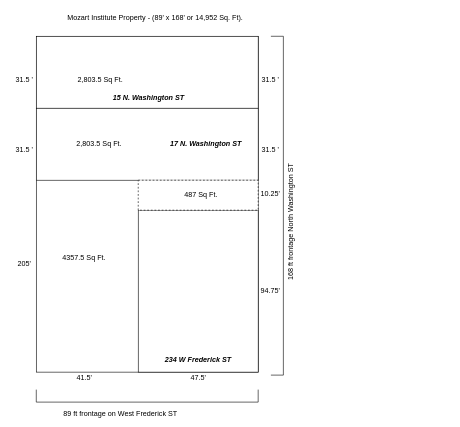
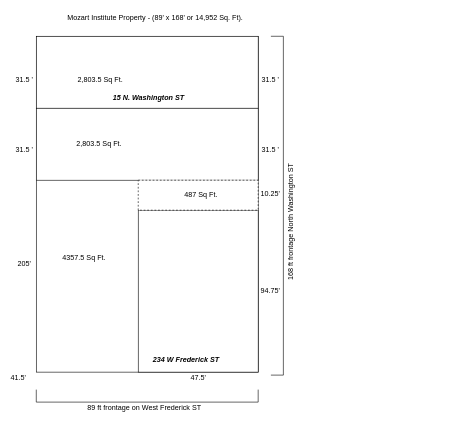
node "17 N. Washington ST": removed
node "234 W Frederick ST": moved (198, 360) -> (186, 360)
node "41.5'": moved (84, 378) -> (18, 378)
node "89 ft frontage on West Frederick ST": moved (120, 414) -> (144, 408)
